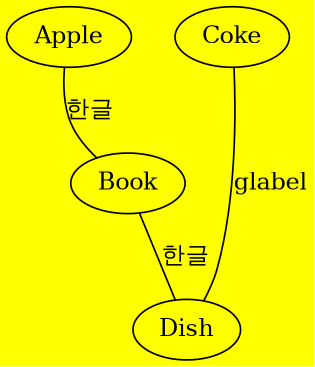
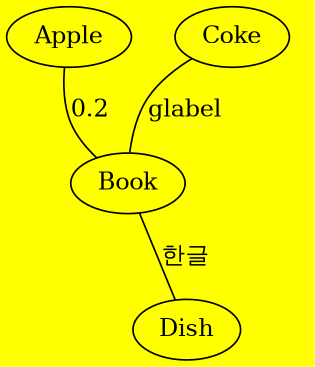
edge "Apple" -- "Book": label "한글" -> "0.2"
edge "Coke" -- "Dish": now "Coke" -- "Book"
